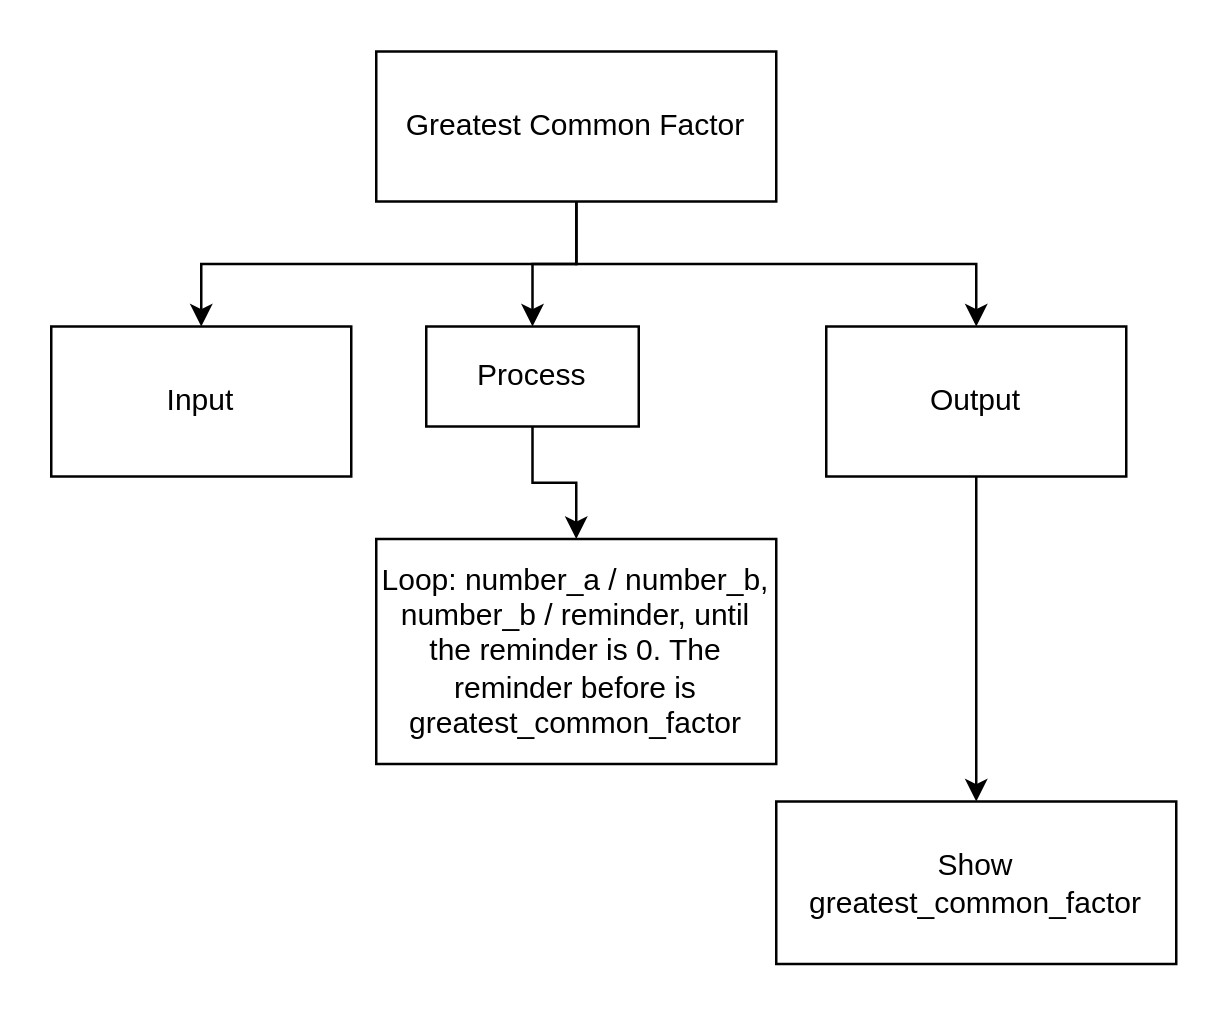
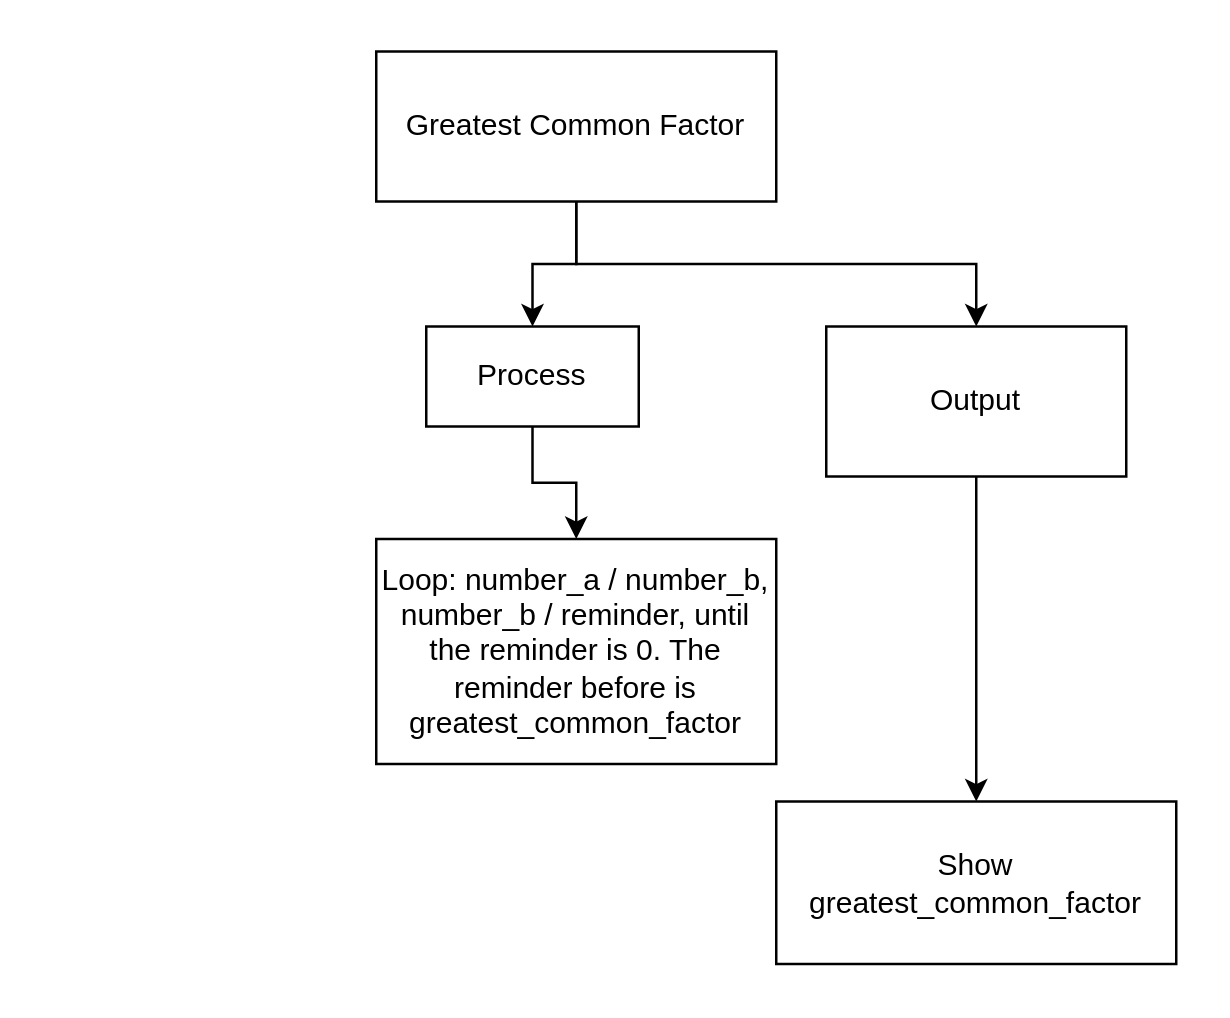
edge "Greatest Common Factor" -> "Input": removed
node "Input": removed
